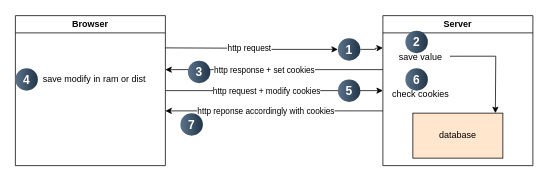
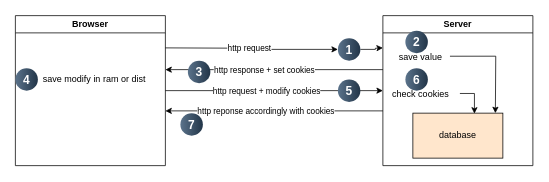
edge "check cookies" -> "database": added
